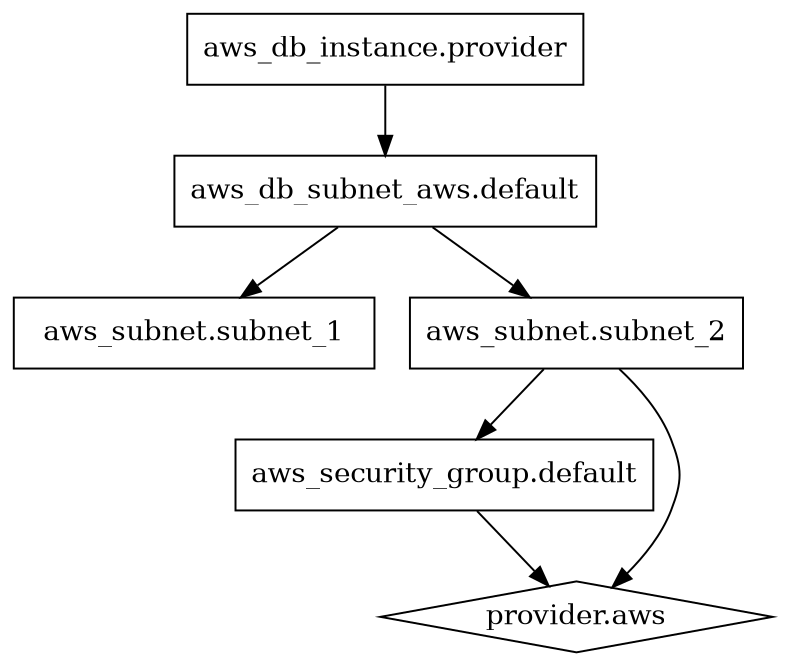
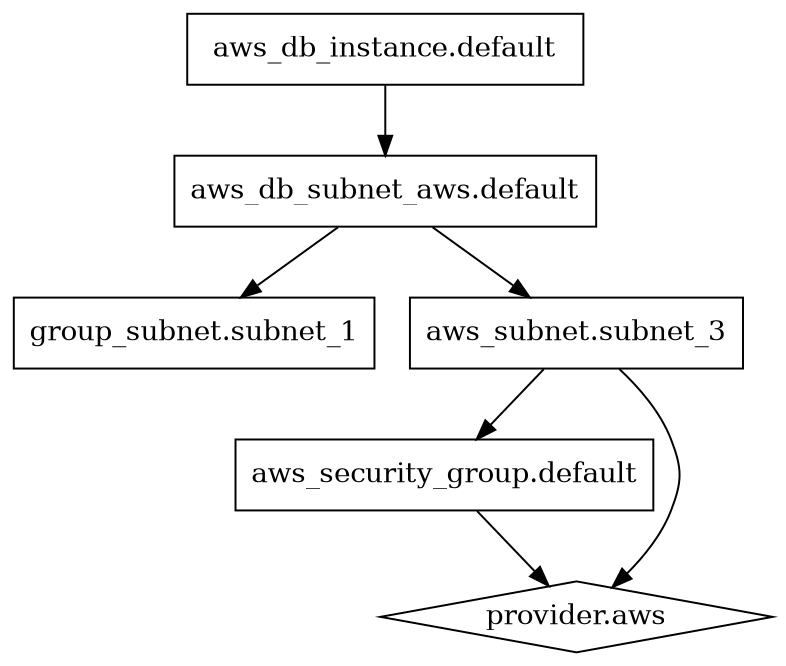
node "aws_db_instance.provider": label "aws_db_instance.provider" -> "aws_db_instance.default"
node "aws_subnet.subnet_1": label "aws_subnet.subnet_1" -> "group_subnet.subnet_1"
node "aws_subnet.subnet_2": label "aws_subnet.subnet_2" -> "aws_subnet.subnet_3"
